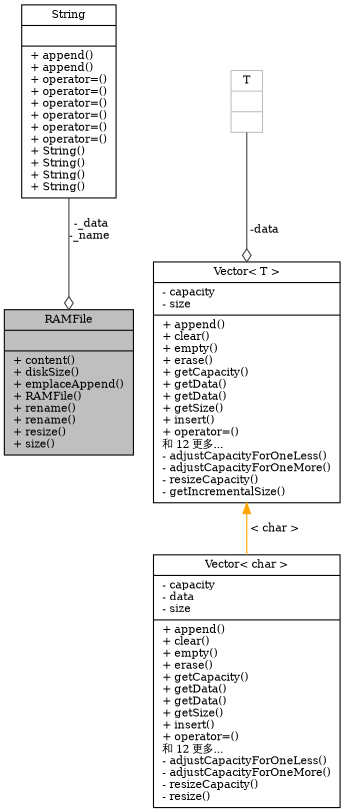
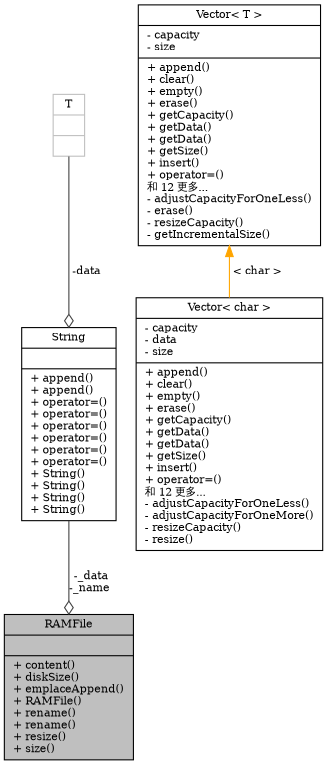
edge "T" -> "Vector< T >": now "T" -> "String"
node "Vector< T >": text "- adjustCapacityForOneMore()" -> "- erase()"
